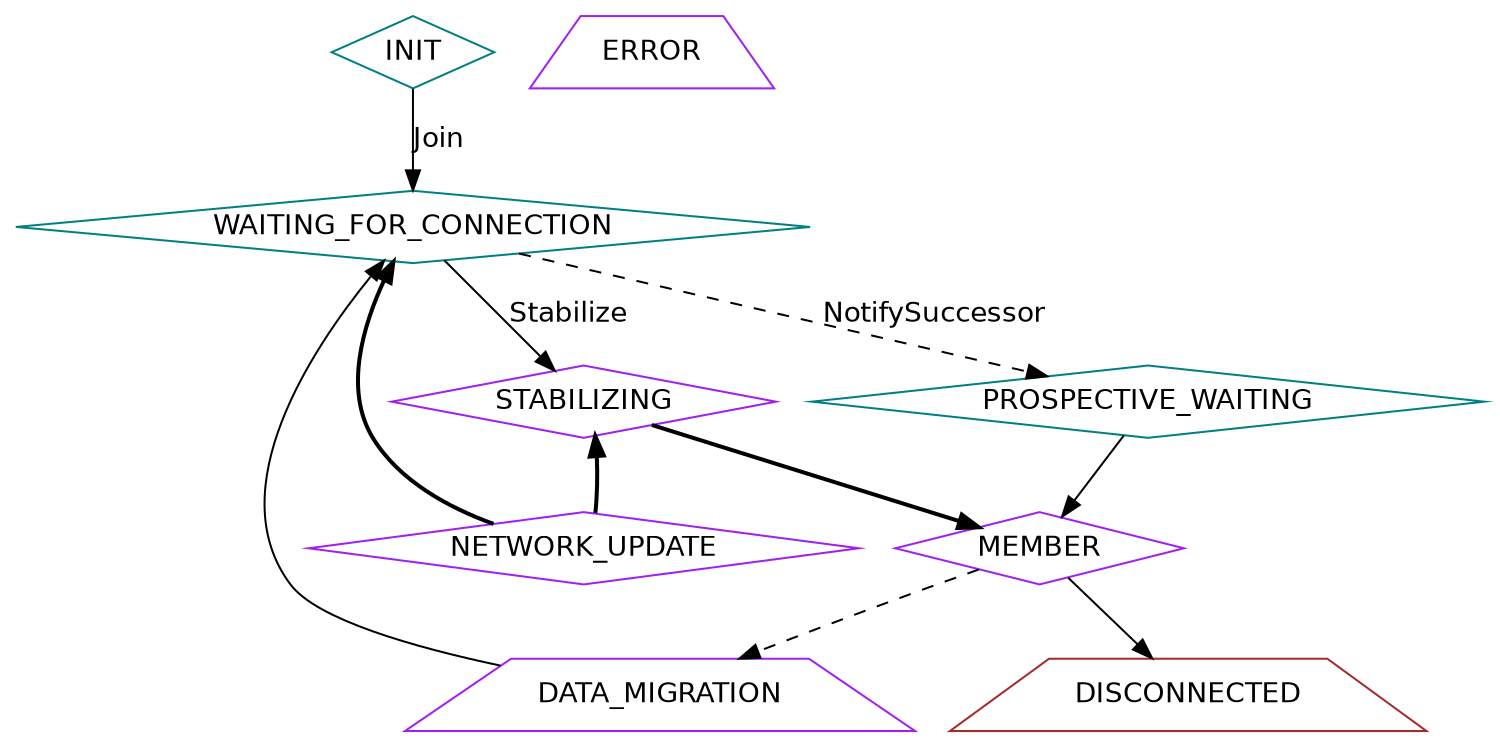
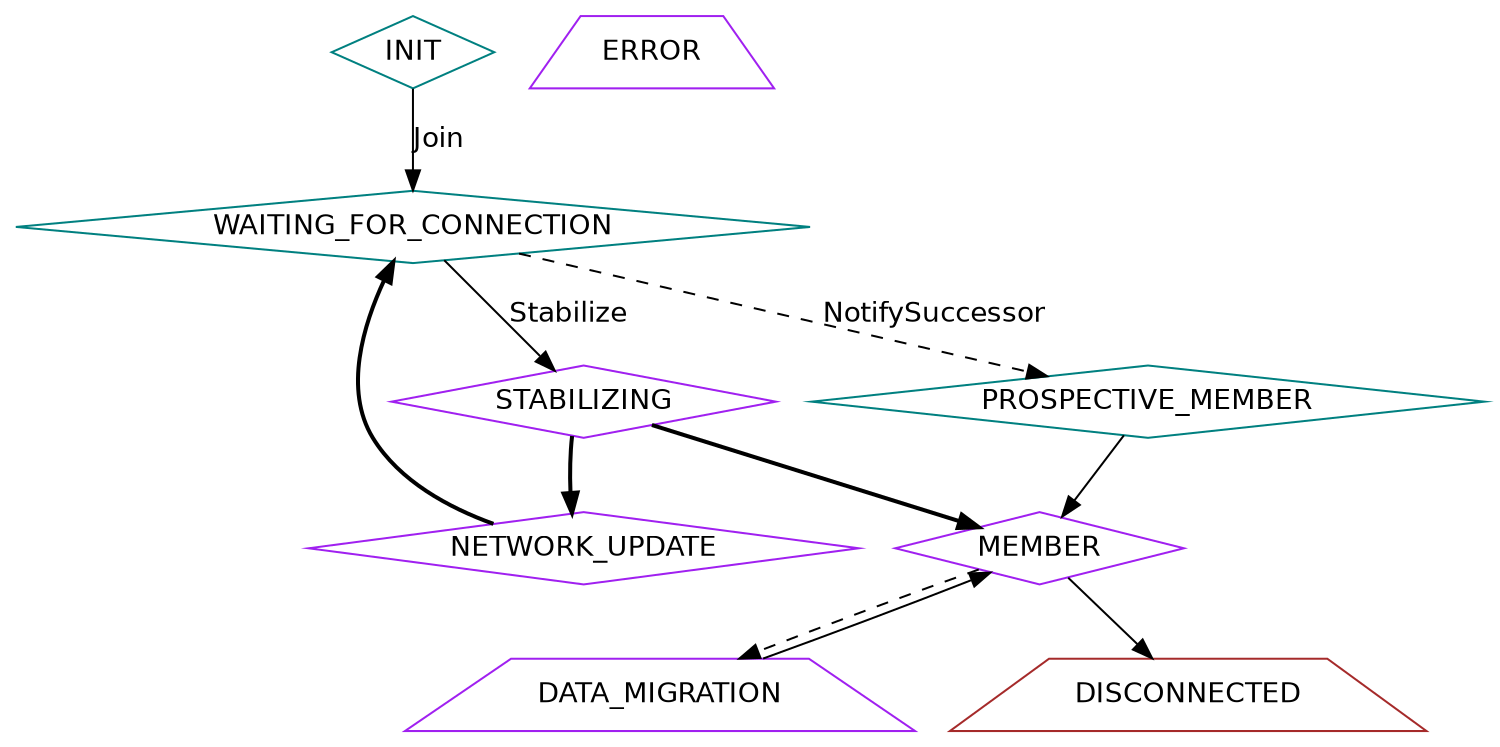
node "PROSPECTIVE_WAITING": label "PROSPECTIVE_WAITING" -> "PROSPECTIVE_MEMBER"
edge "NETWORK_UPDATE" -> "STABILIZING": reversed
edge "DATA_MIGRATION" -> "WAITING_FOR_CONNECTION": now "DATA_MIGRATION" -> "MEMBER"
